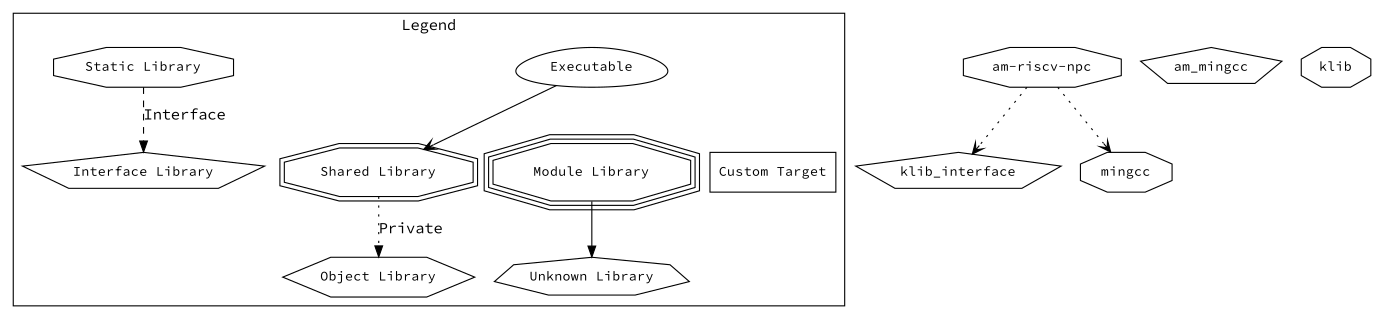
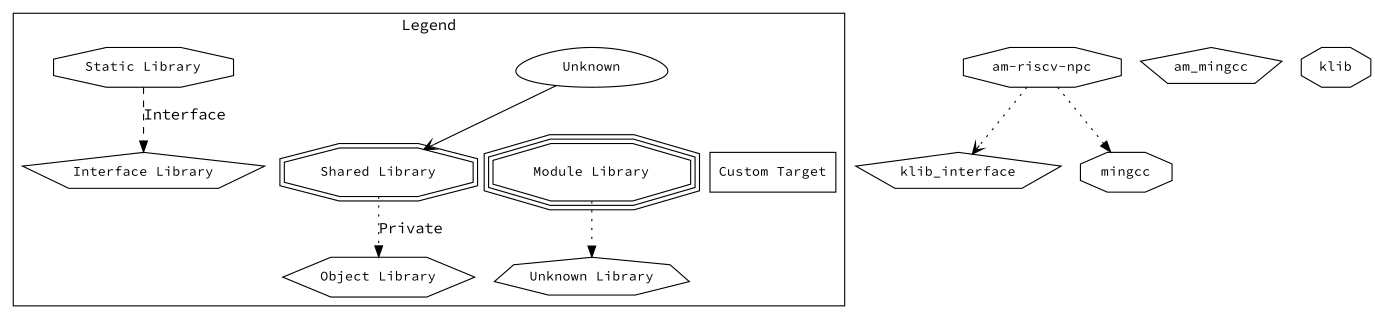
node "Executable": label "Executable" -> "Unknown"
edge "am-riscv-npc" -> "mingcc": arrowhead vee -> normal
edge "Module Library" -> "Unknown Library": style solid -> dotted
